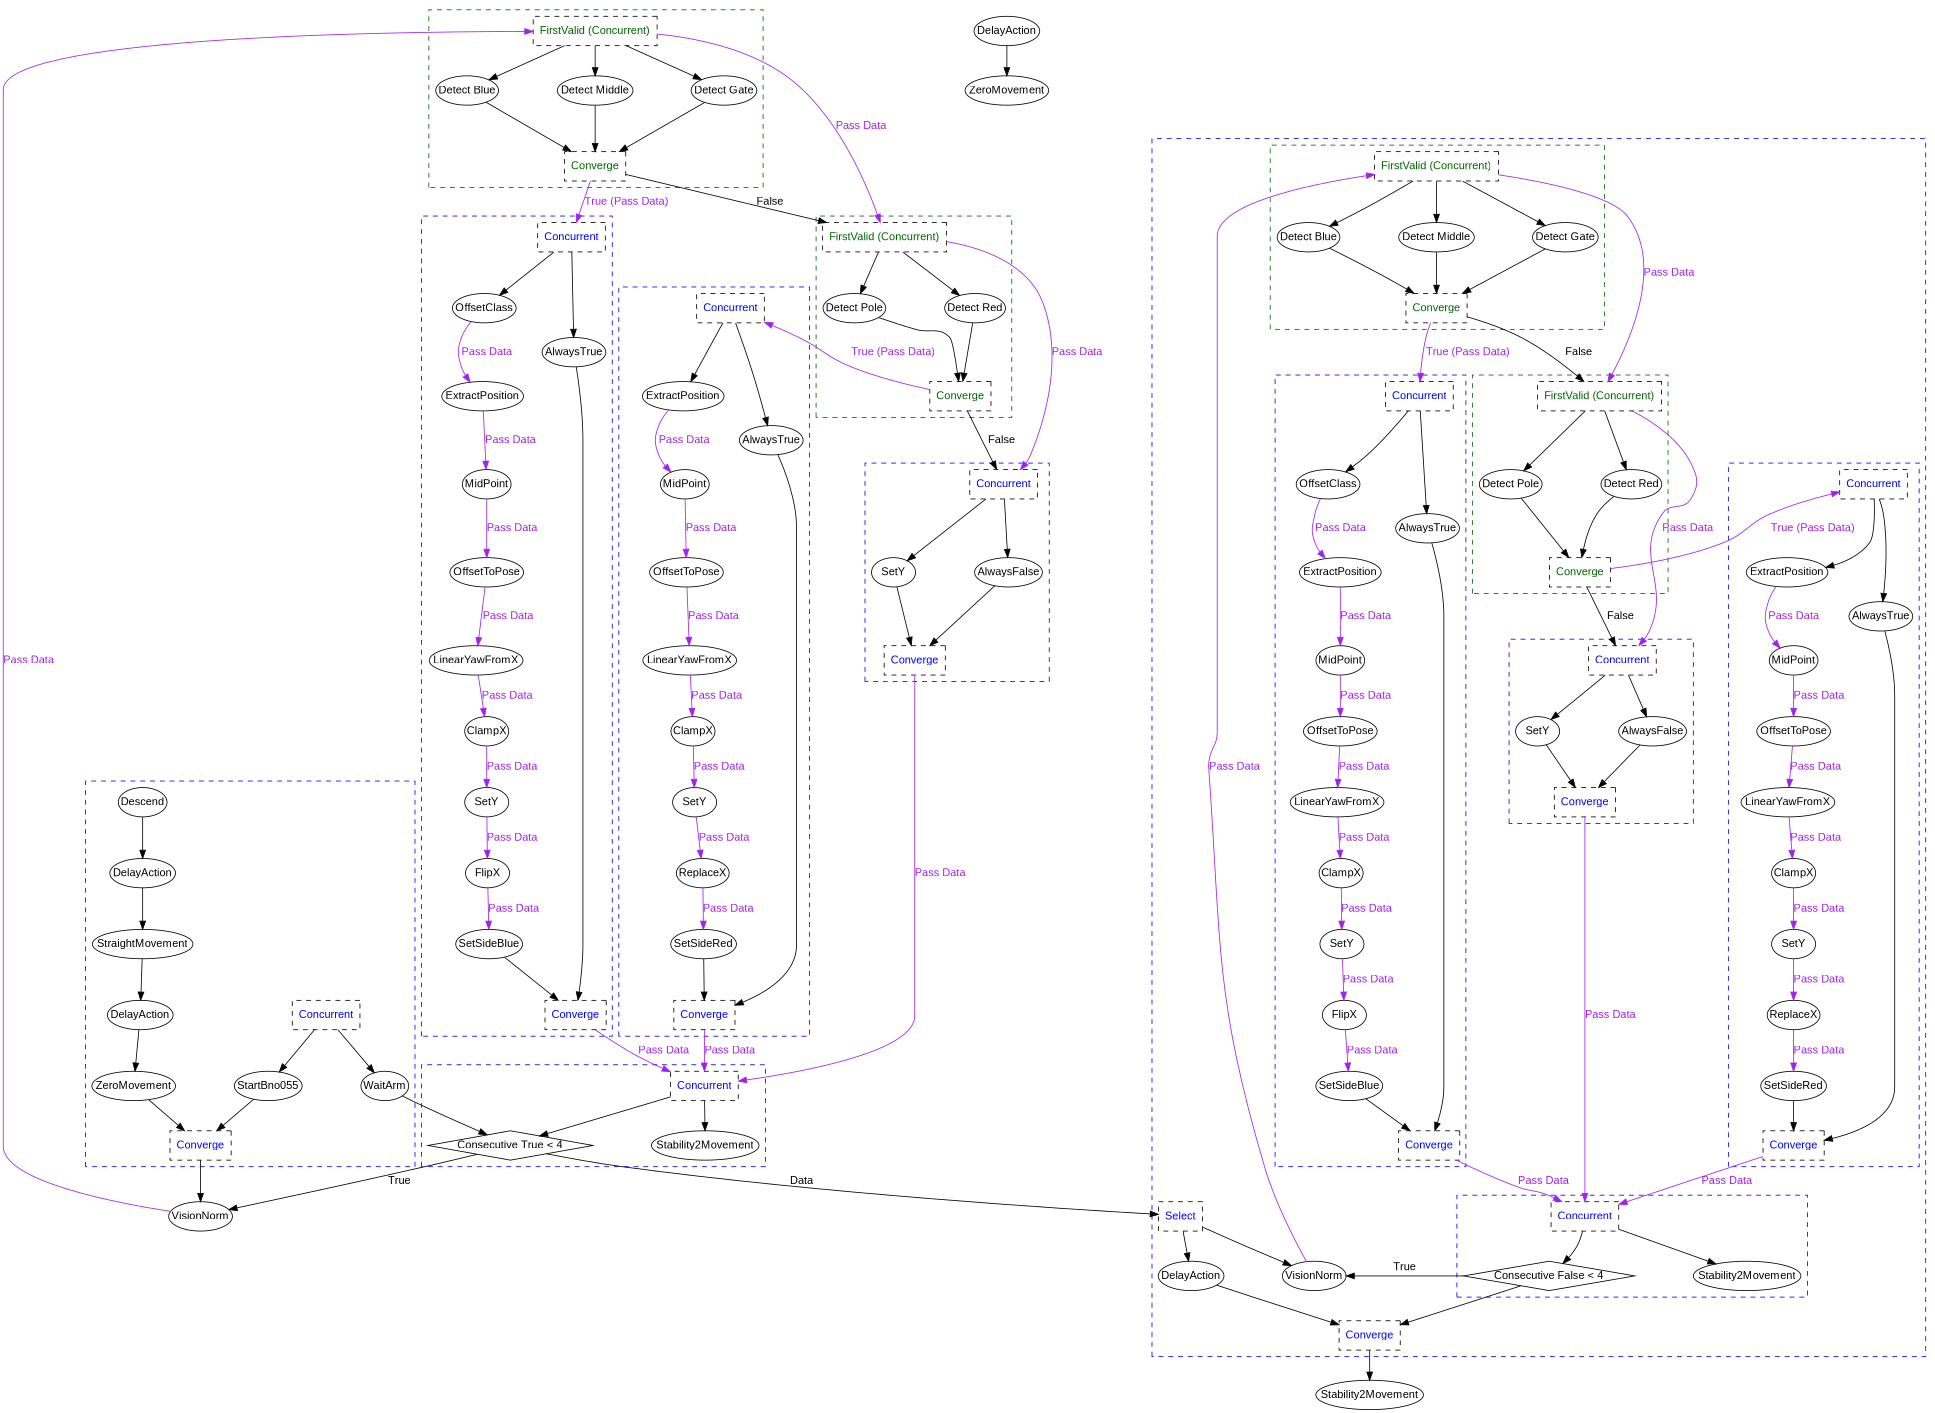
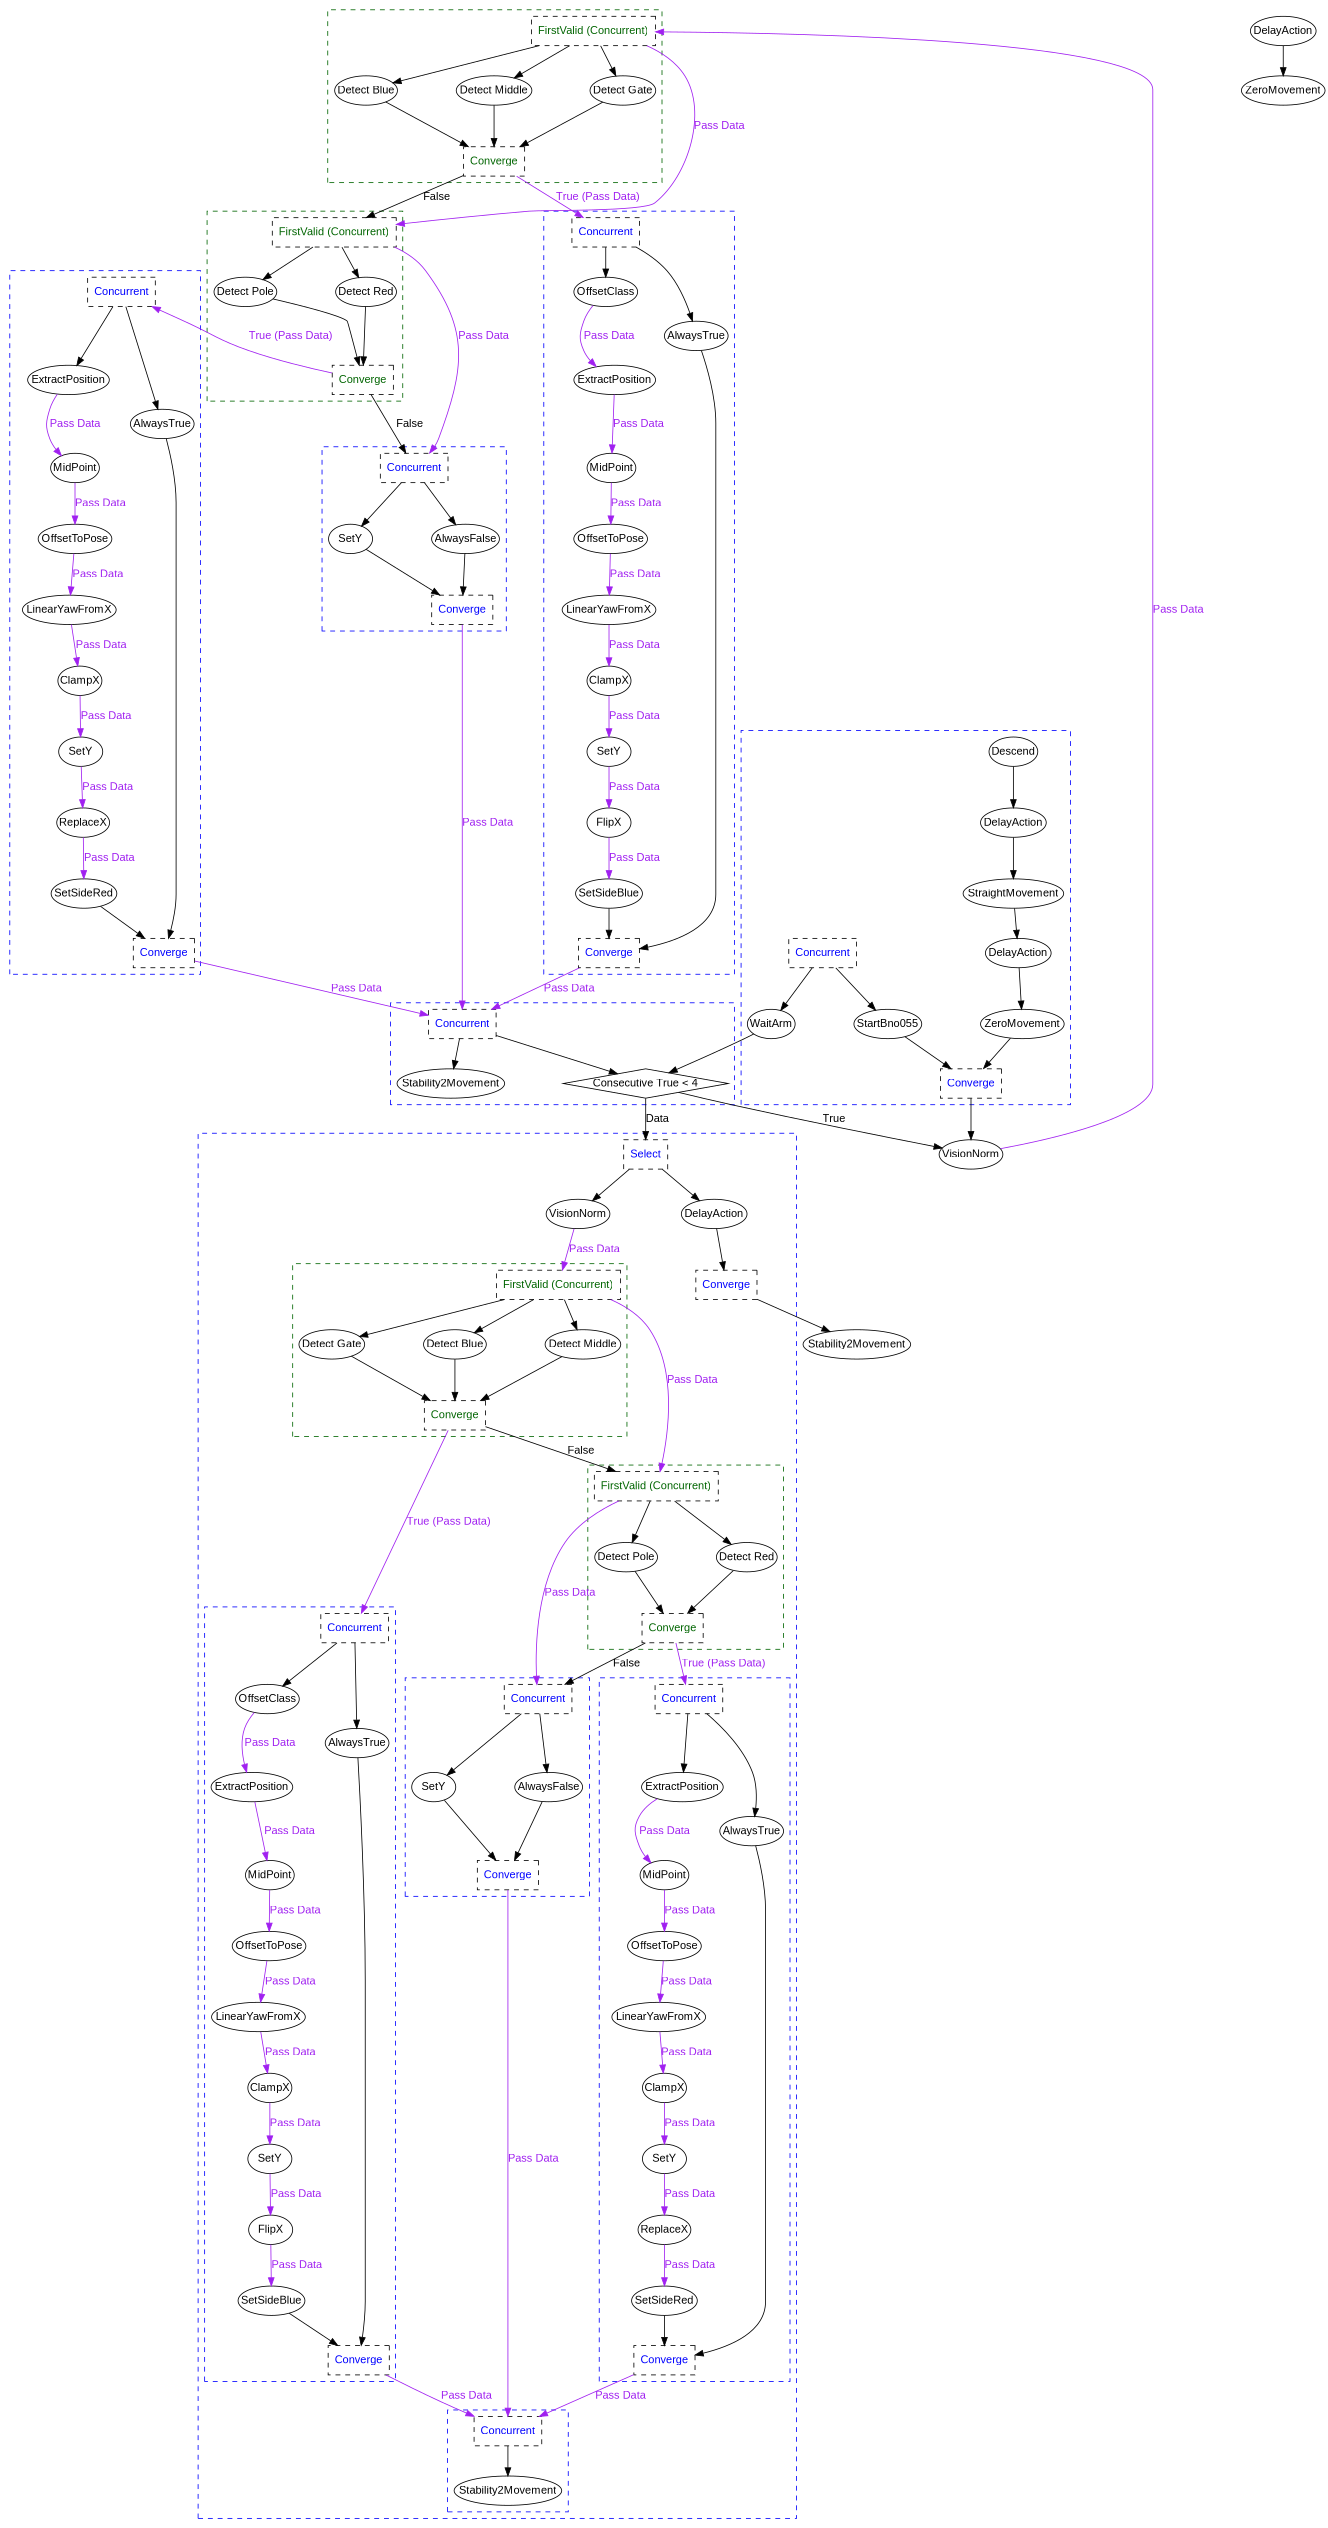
node "Consecutive False < 4": removed
